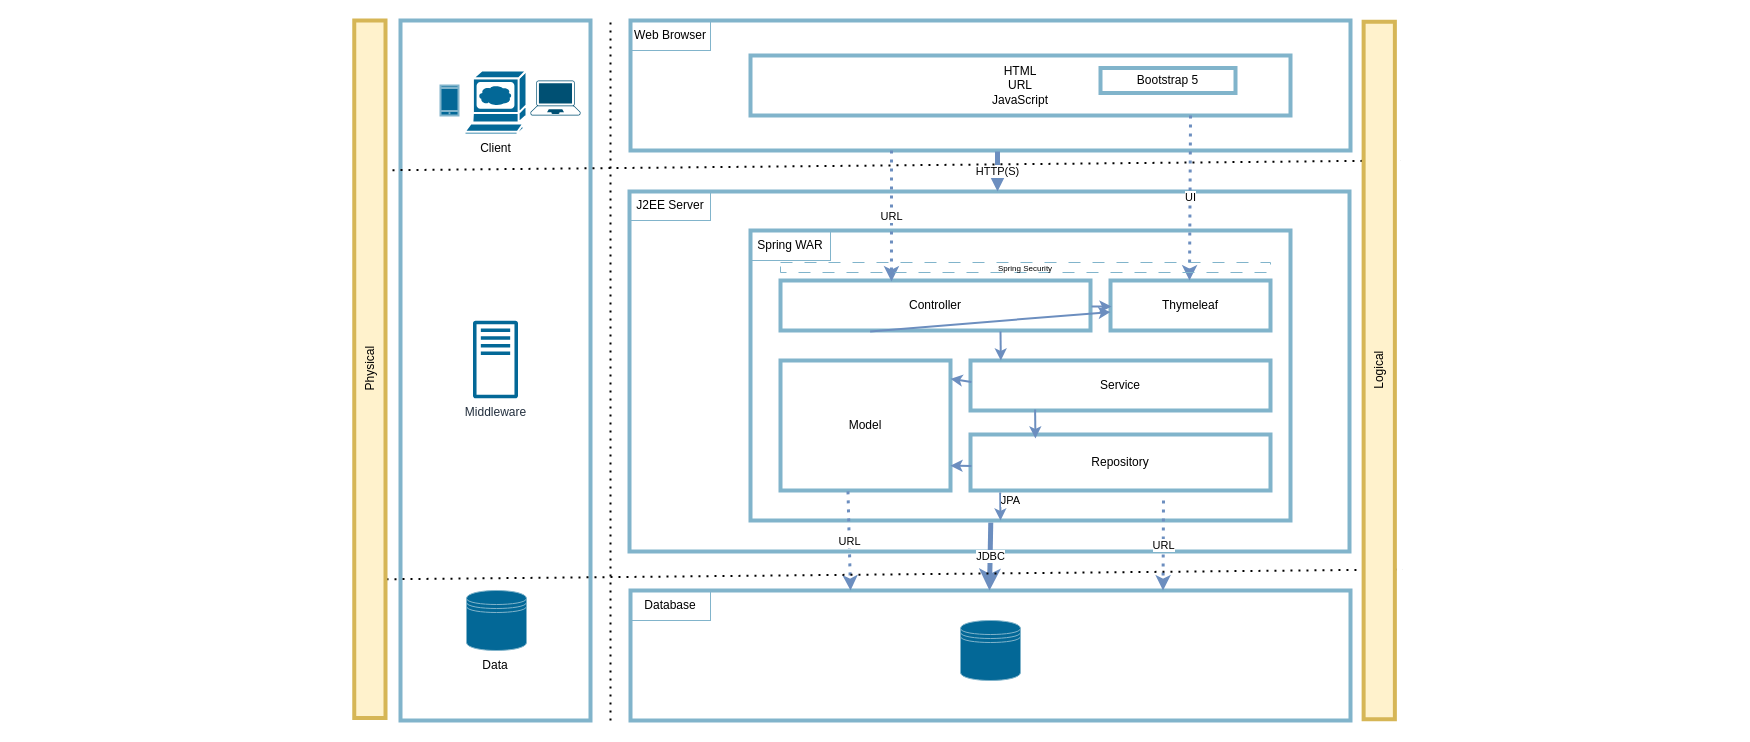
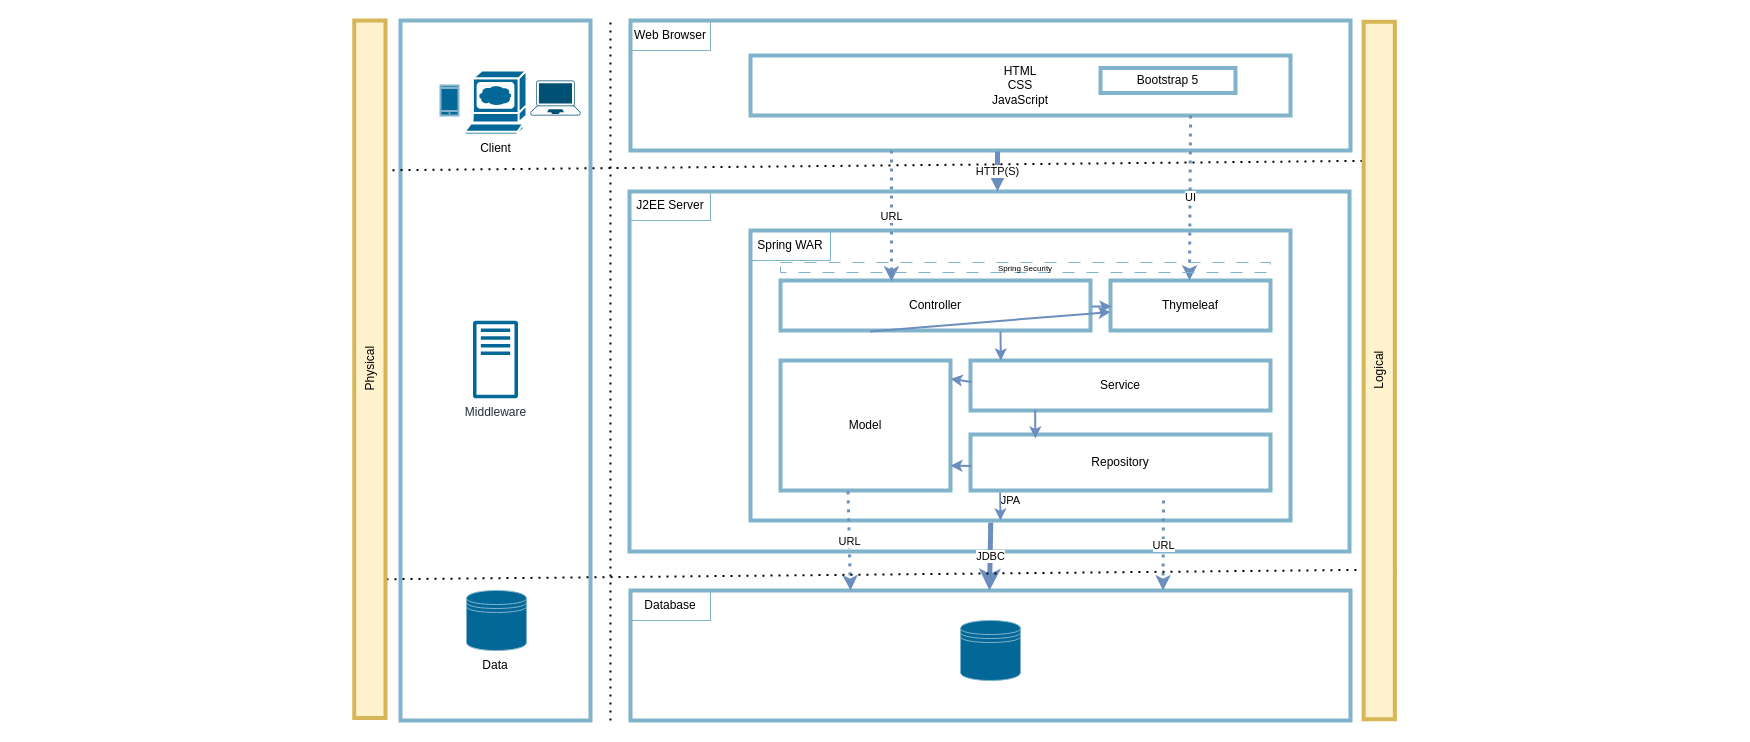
node "HTML URL JavaScript": label "HTML URL JavaScript" -> "HTML CSS JavaScript"
